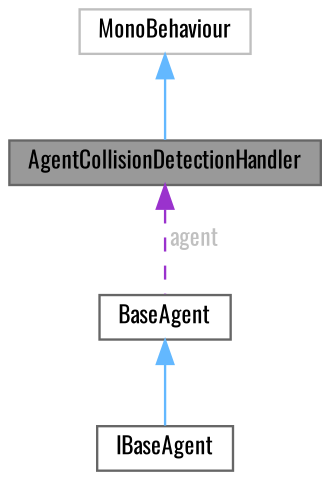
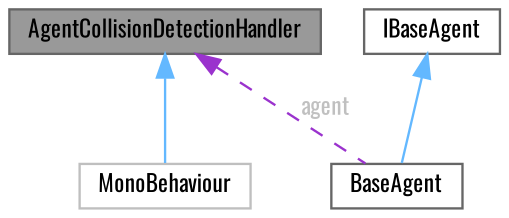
edge "AgentCollisionDetectionHandler" -> "MonoBehaviour": reversed
edge "IBaseAgent" -> "BaseAgent": reversed
